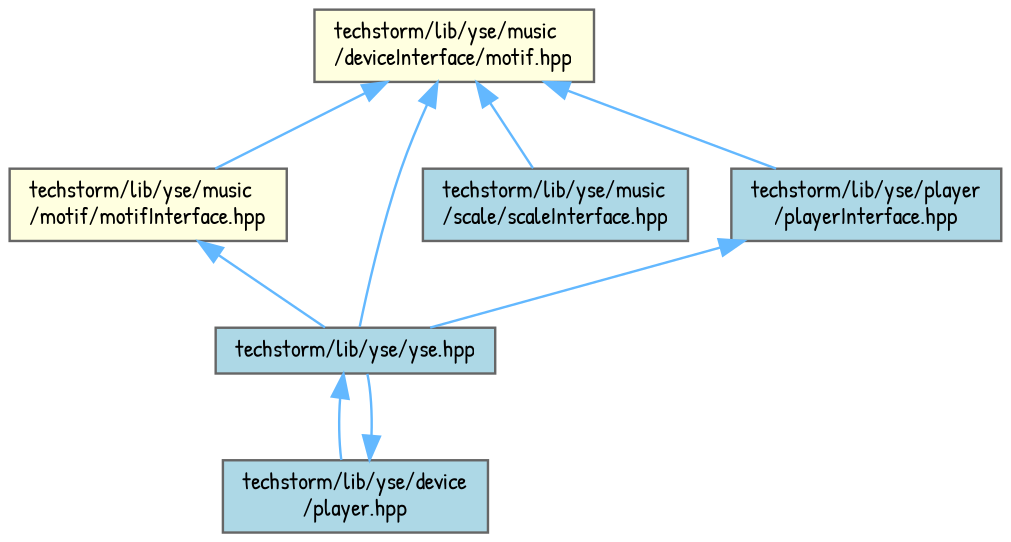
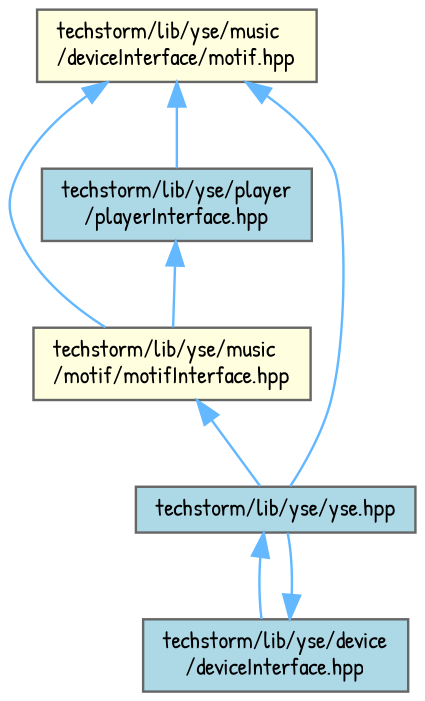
node "techstorm/lib/yse/music /scale/scaleInterface.hpp": removed
edge "techstorm/lib/yse/yse.hpp" -> "techstorm/lib/yse/player /playerInterface.hpp": now "techstorm/lib/yse/music /motif/motifInterface.hpp" -> "techstorm/lib/yse/player /playerInterface.hpp"
node "techstorm/lib/yse/device /player.hpp": label "techstorm/lib/yse/device /player.hpp" -> "techstorm/lib/yse/device /deviceInterface.hpp"
